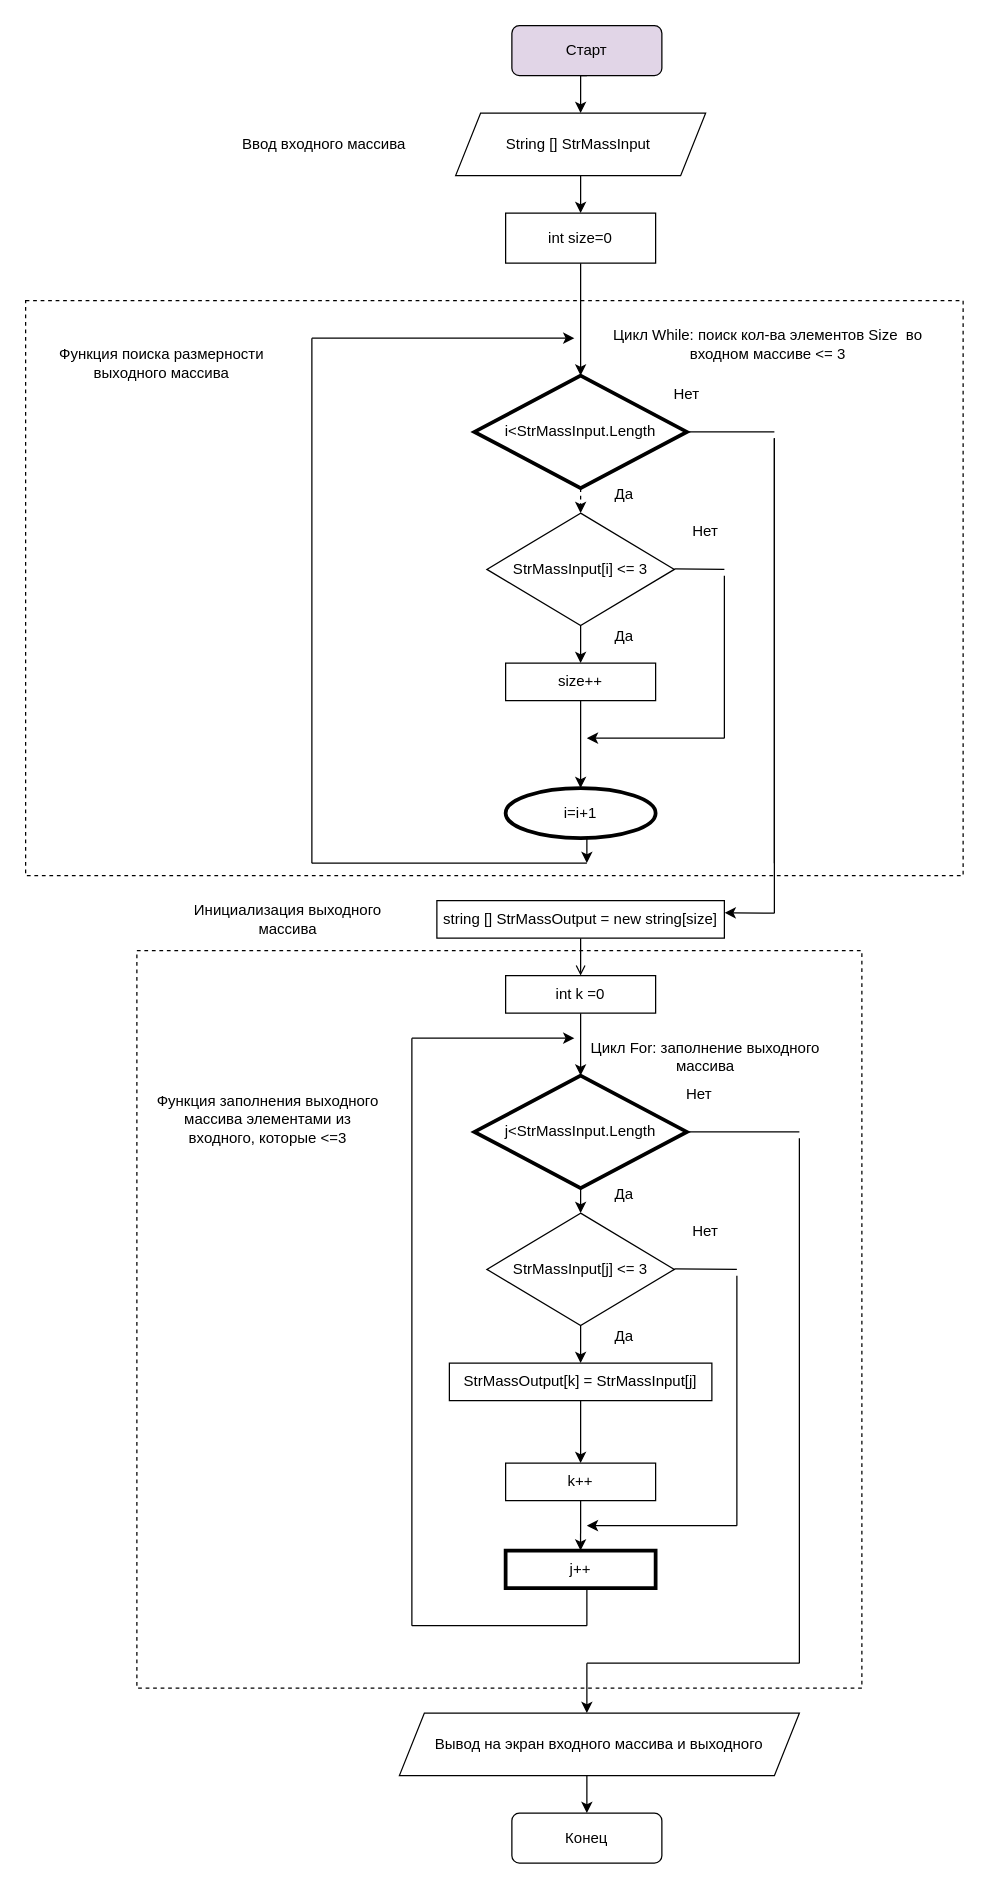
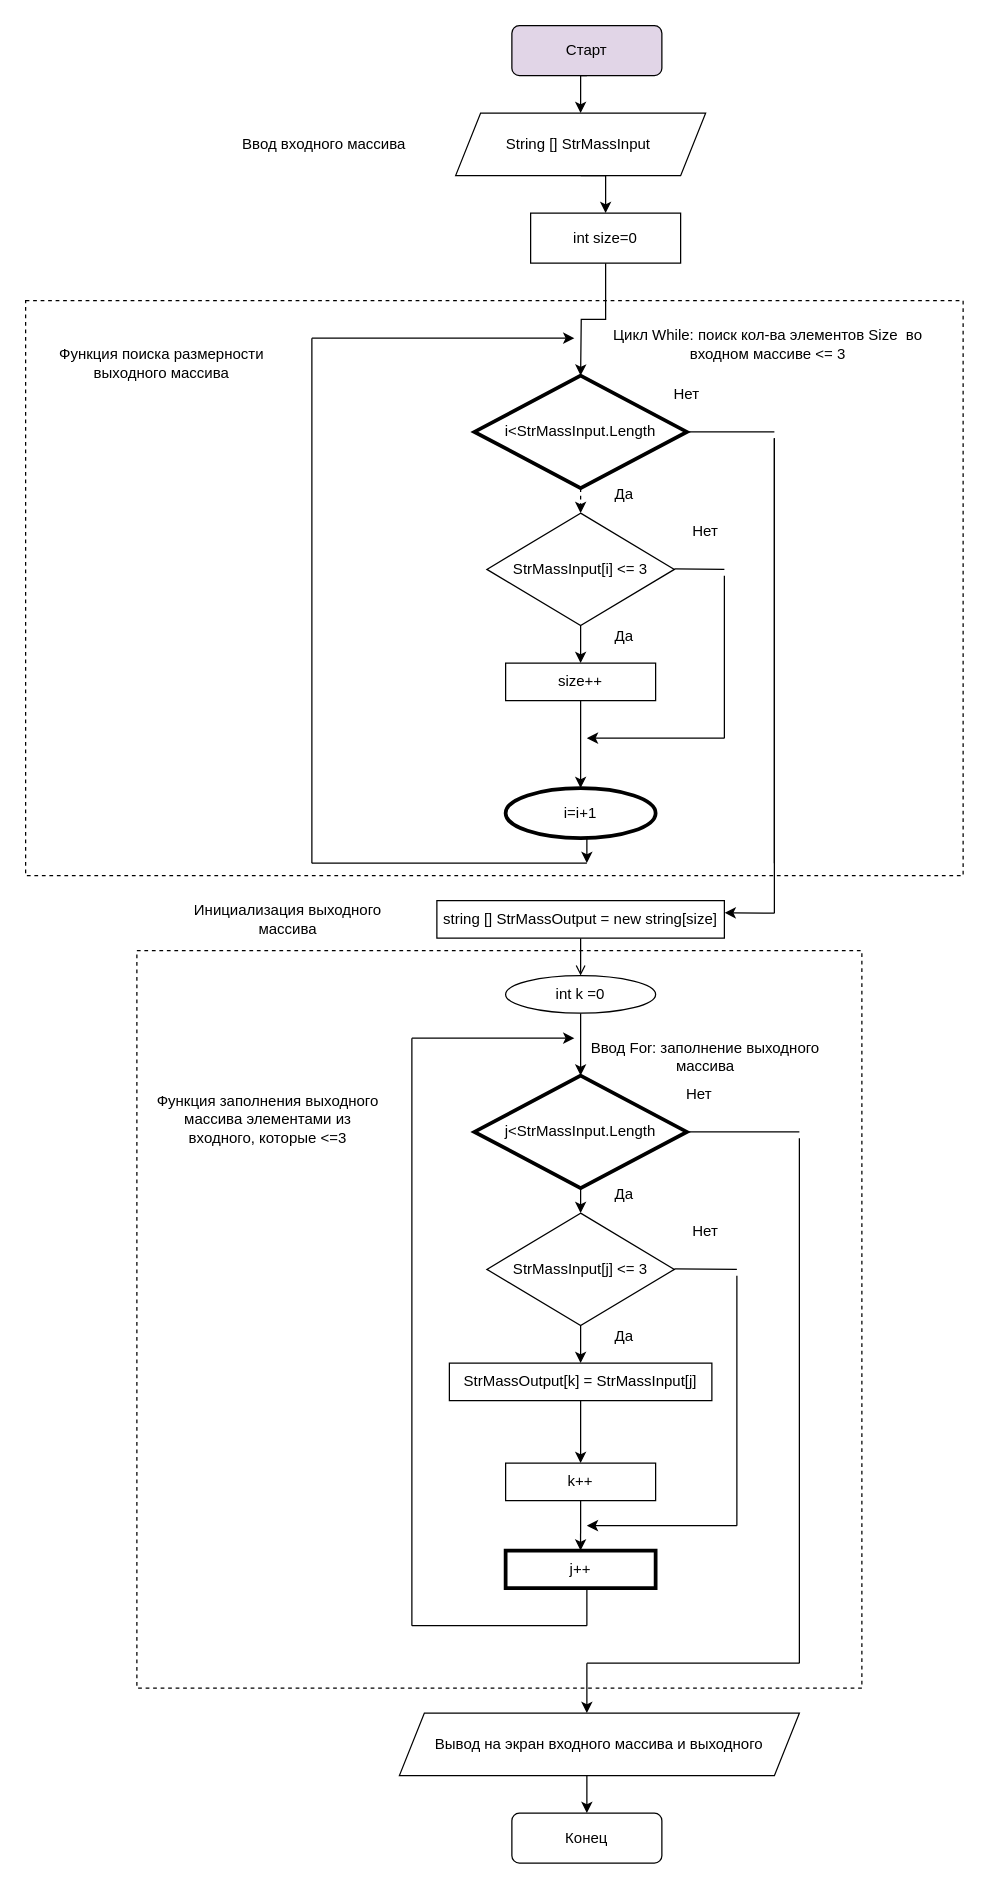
node "int size=0": moved (581, 238) -> (606, 238)
node "int k =0": shape rectangle -> ellipse
node "Цикл For: заполнение выходного массива": label "Цикл For: заполнение выходного массива" -> "Ввод For: заполнение выходного массива"
